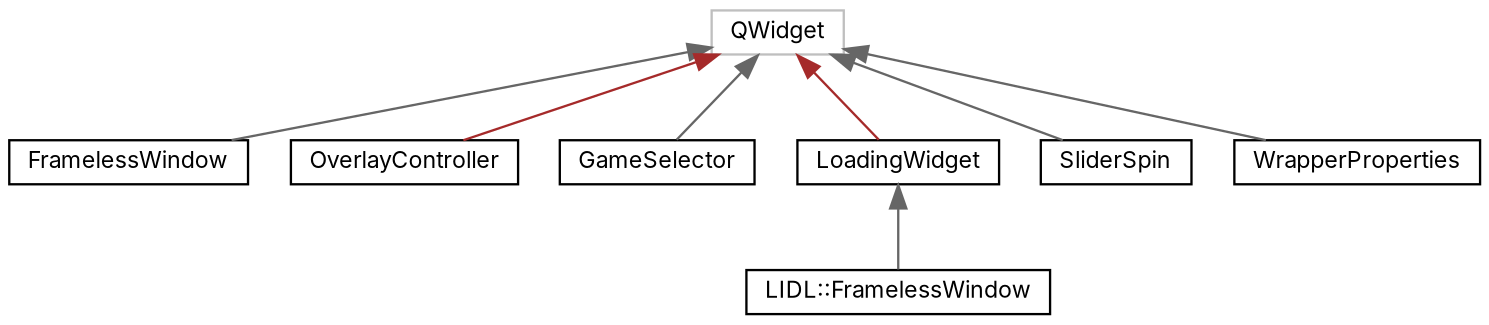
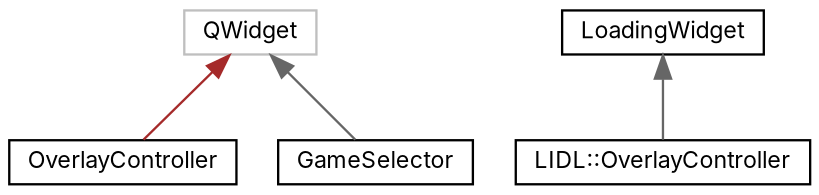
edge "LoadingWidget" -> "QWidget": removed
node "FramelessWindow": removed
node "SliderSpin": removed
node "WrapperProperties": removed
node "LIDL::FramelessWindow": label "LIDL::FramelessWindow" -> "LIDL::OverlayController"
